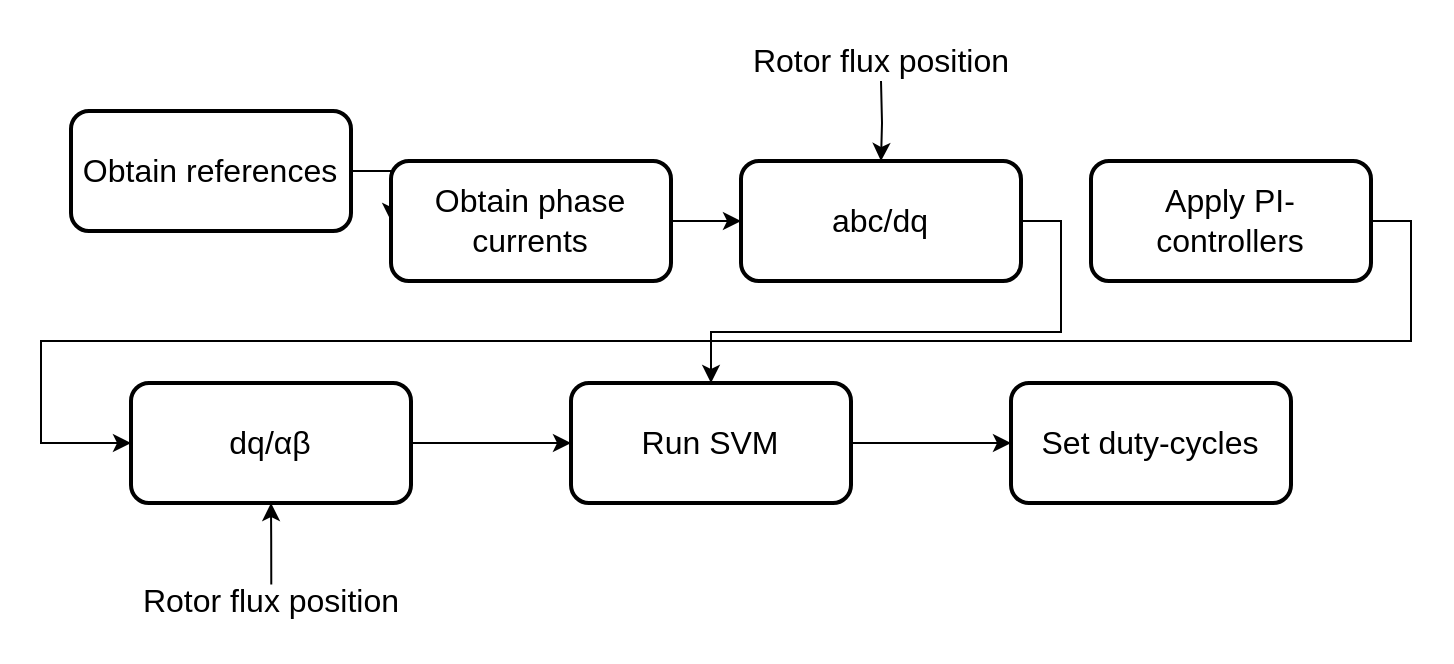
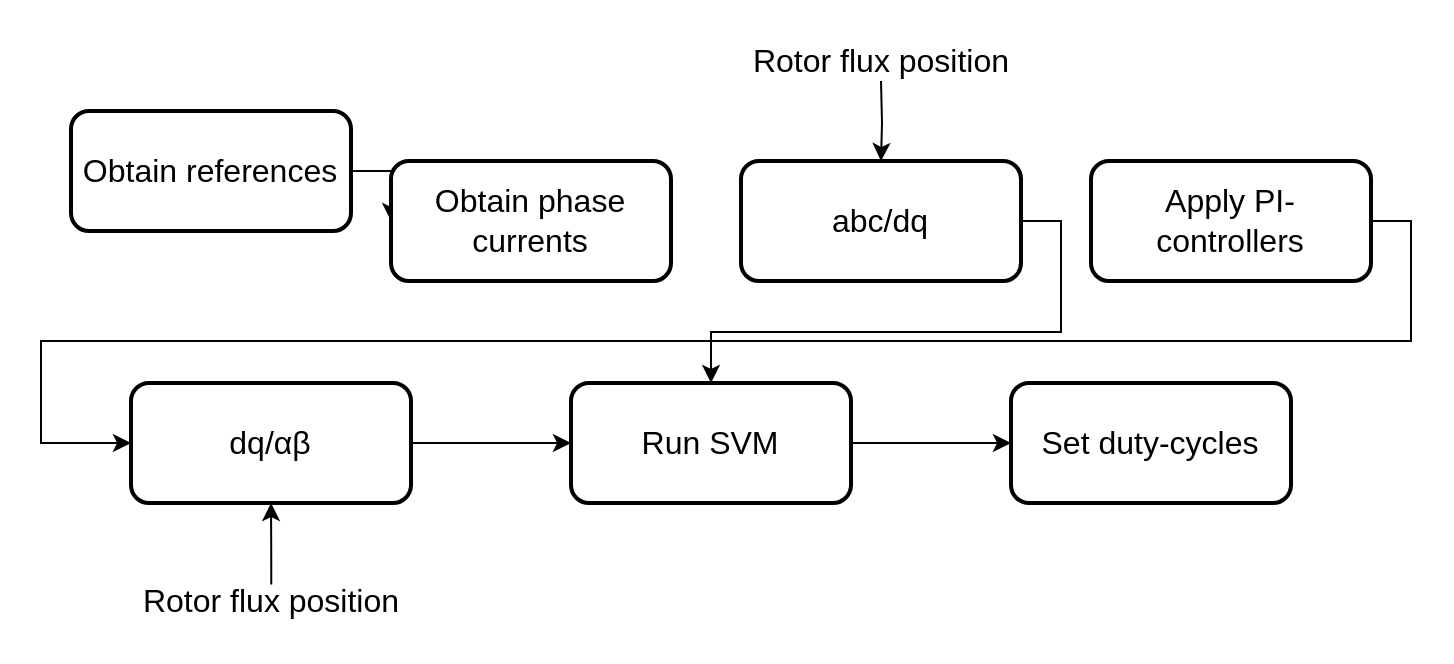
edge "Obtain phase currents" -> "abc/dq": removed
